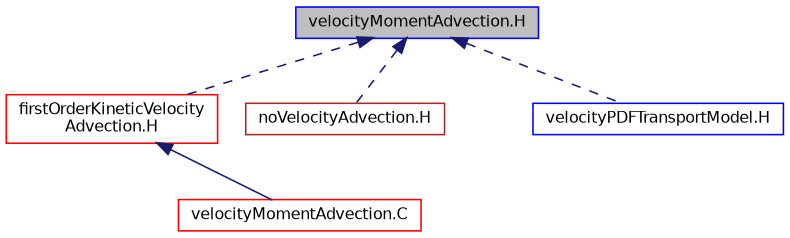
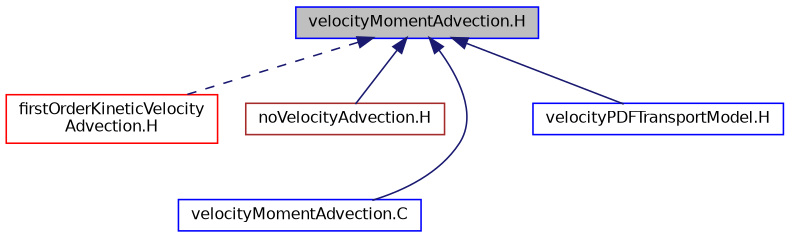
edge "velocityPDFTransportModel.H" -> "velocityMomentAdvection.H": style dashed -> solid
edge "noVelocityAdvection.H" -> "velocityMomentAdvection.H": style dashed -> solid
edge "velocityMomentAdvection.C" -> "firstOrderKineticVelocity Advection.H": now "velocityMomentAdvection.C" -> "velocityMomentAdvection.H"
node "velocityMomentAdvection.C": color red -> blue
